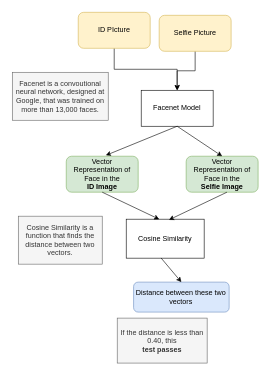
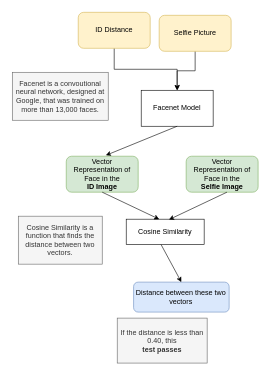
node "ID PIcture": label "ID PIcture" -> "ID Distance"
edge "Facenet Model" -> "Vector Representation of Face in the Selfie Image": removed
node "Cosine Similarity": size 78x39 -> 78x26
